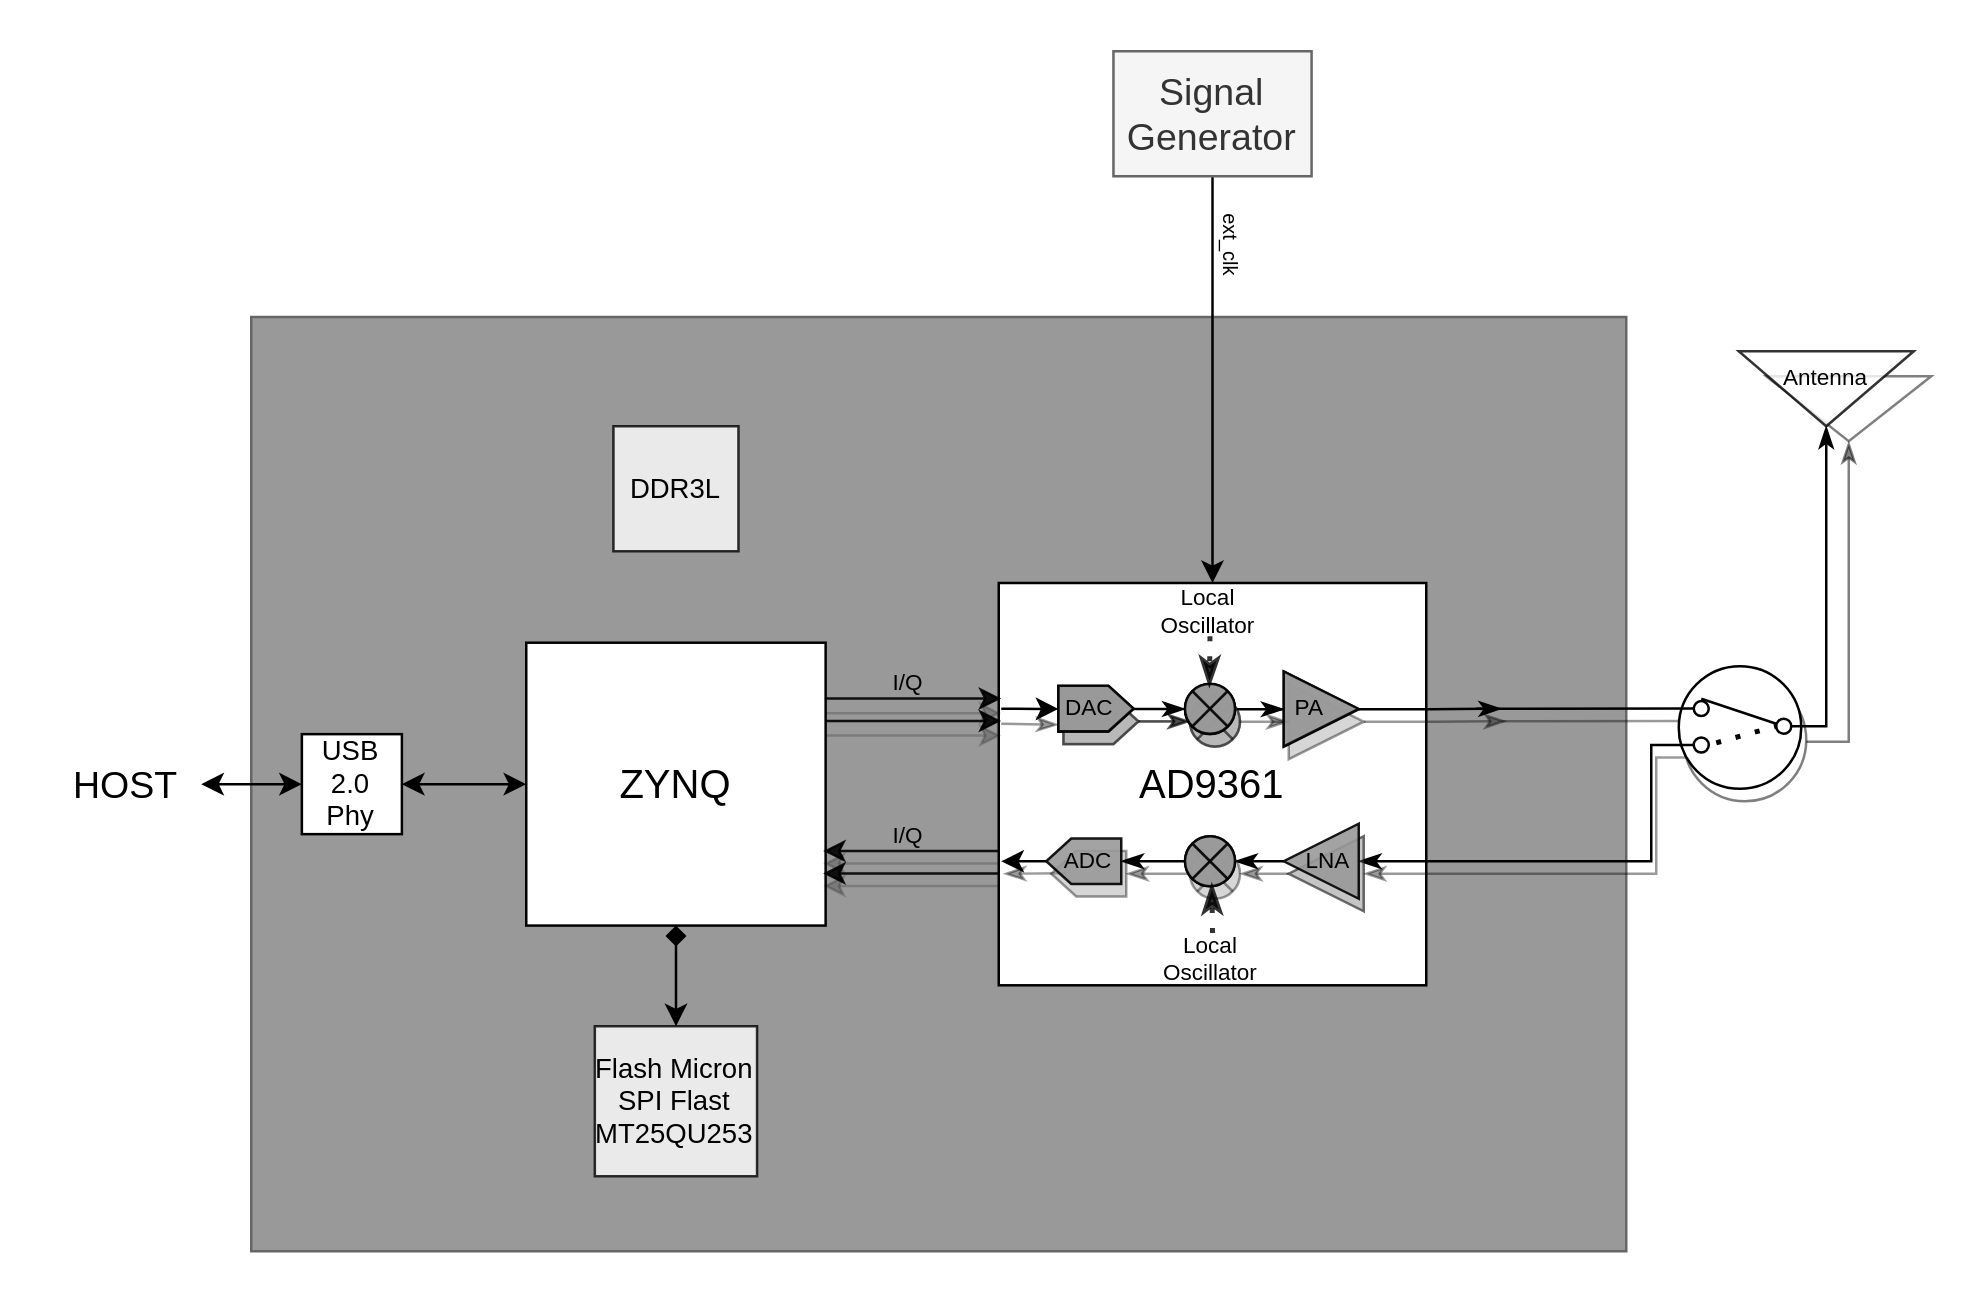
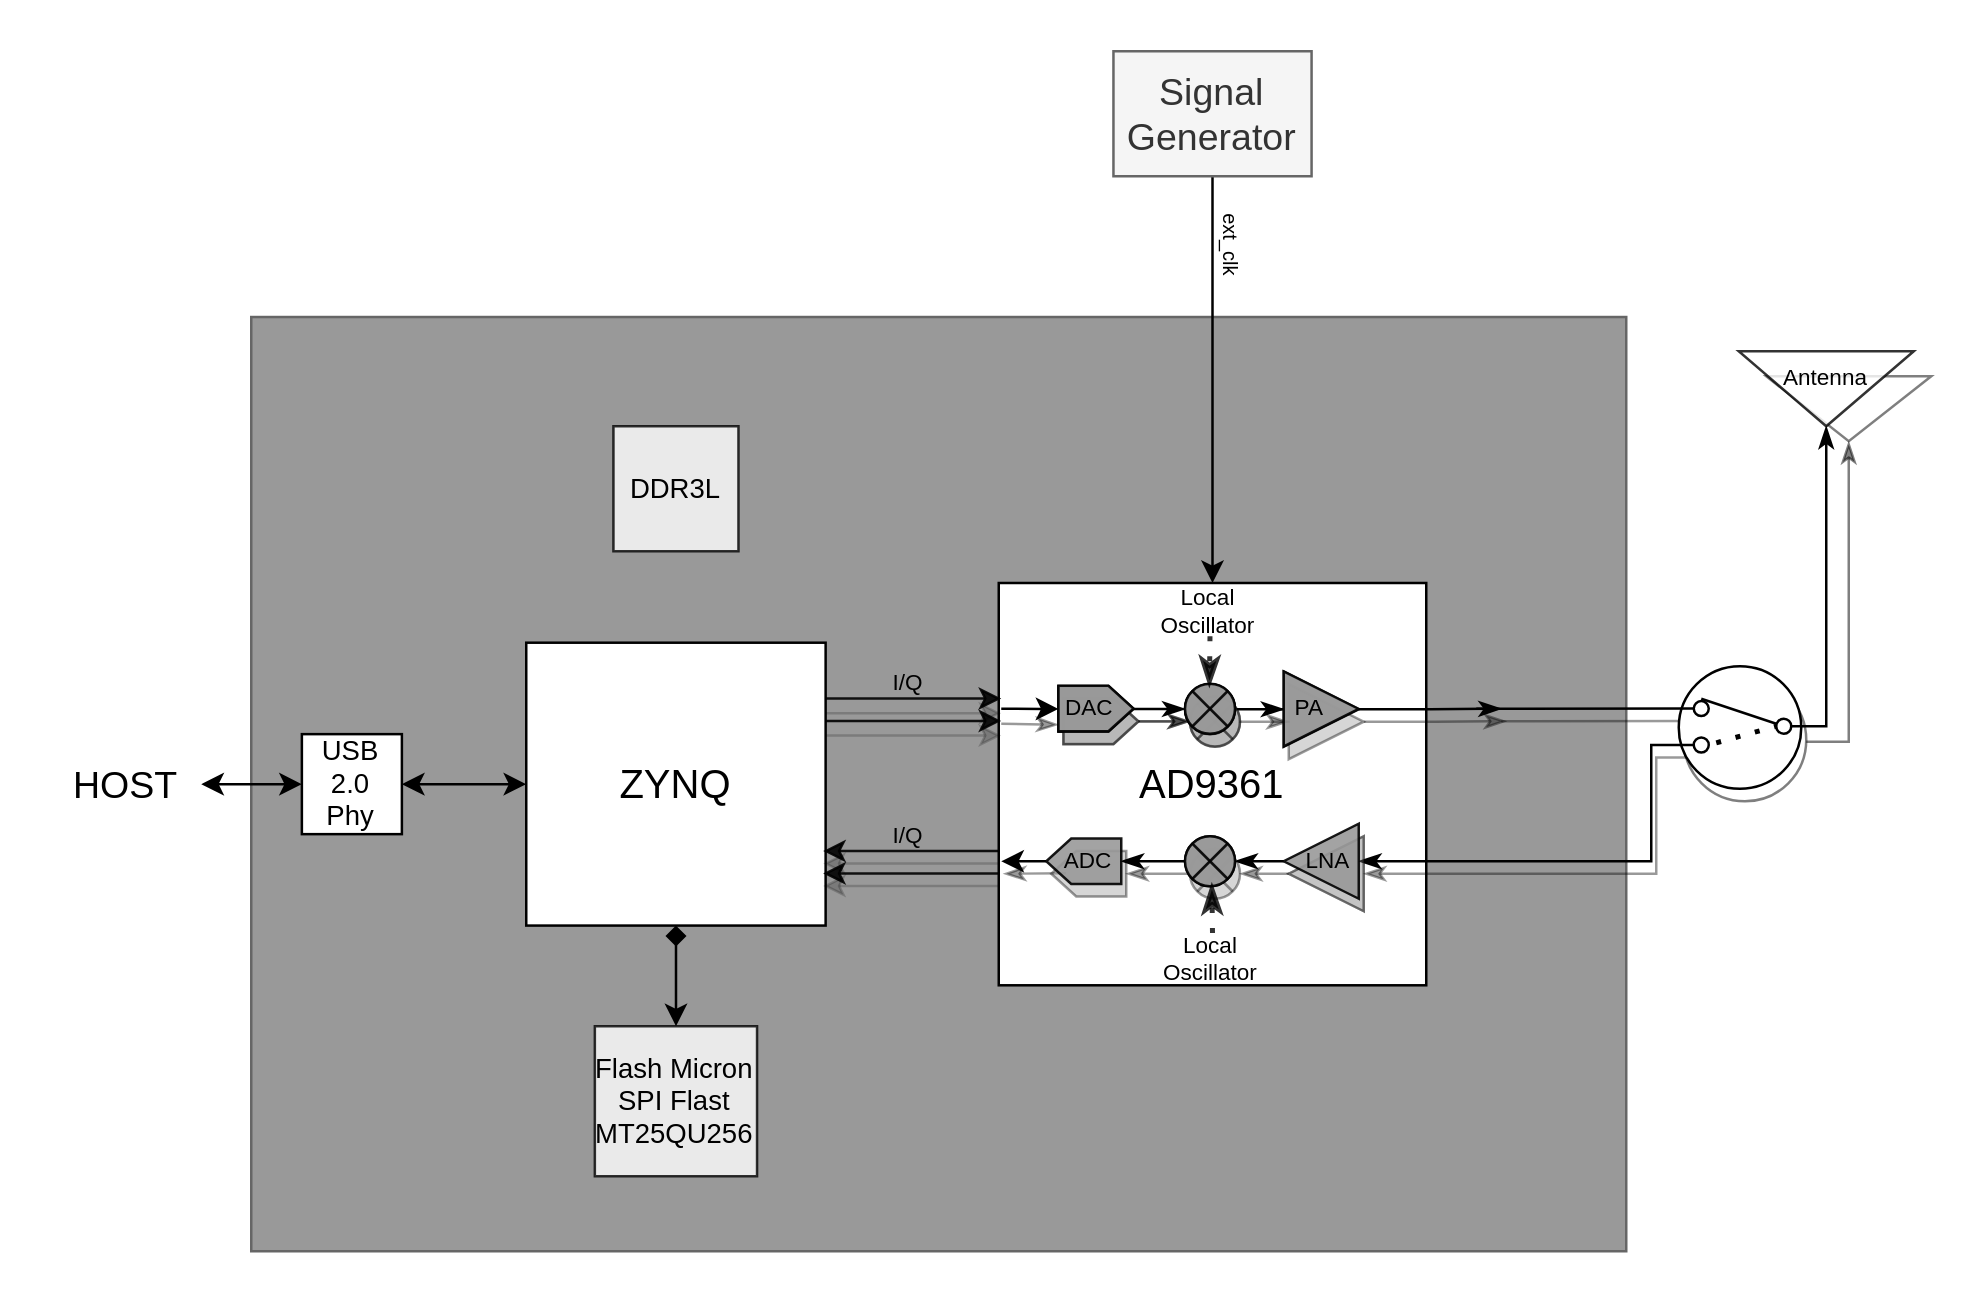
node "Flash Micron SPI Flast MT25QU253": label "Flash Micron SPI Flast MT25QU253" -> "Flash Micron SPI Flast MT25QU256"
